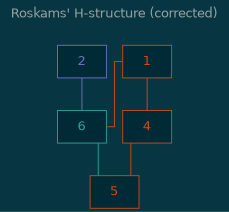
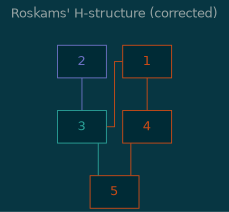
node "6": label "6" -> "3"
